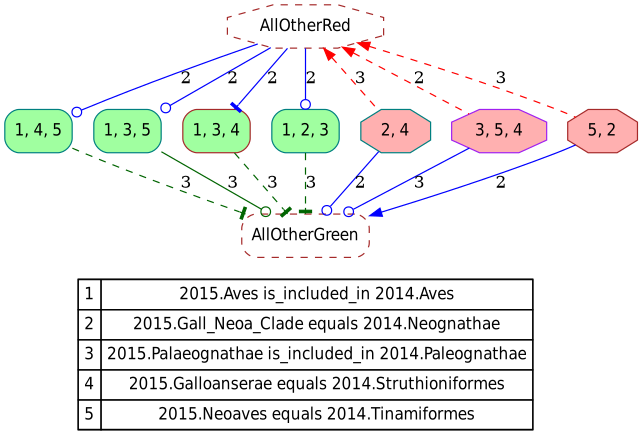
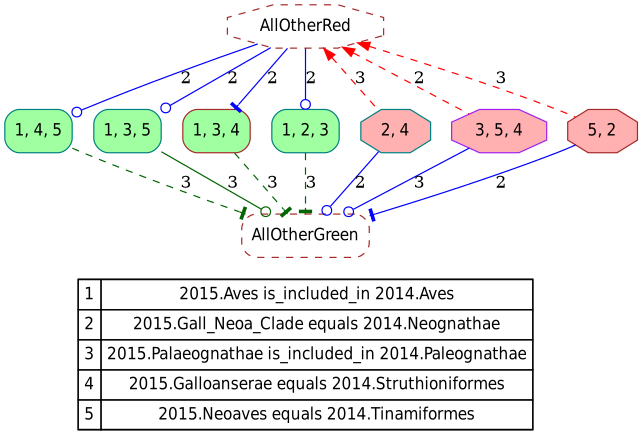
edge "5, 2" -> "AllOtherGreen": arrowhead normal -> tee
